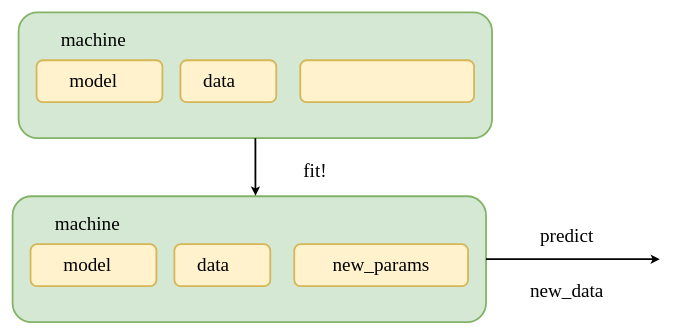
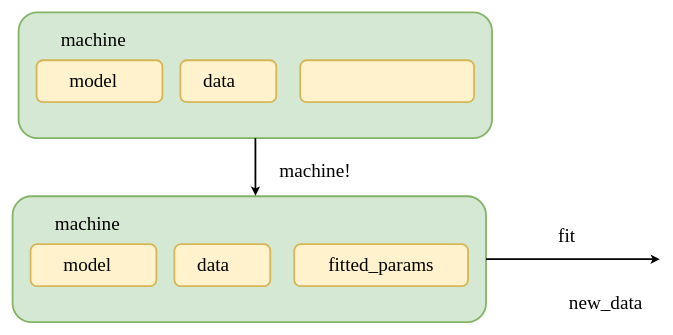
node "fit!": label "fit!" -> "machine!"
node "predict": label "predict" -> "fit"
node "new_params": label "new_params" -> "fitted_params"
node "new_data": moved (567, 291) -> (606, 303)
